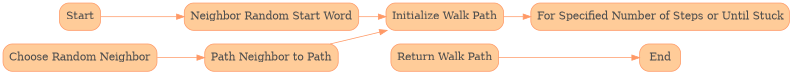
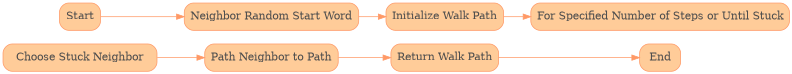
edge "Path Neighbor to Path" -> "Initialize Walk Path": now "Path Neighbor to Path" -> "Return Walk Path"
node "Choose Random Neighbor": label "Choose Random Neighbor" -> "Choose Stuck Neighbor"
